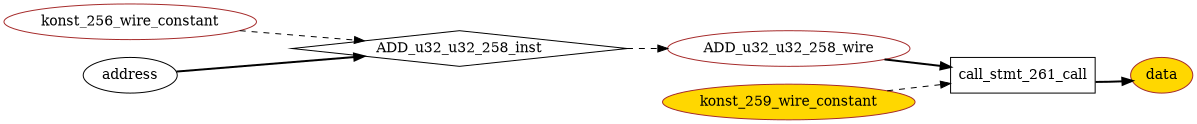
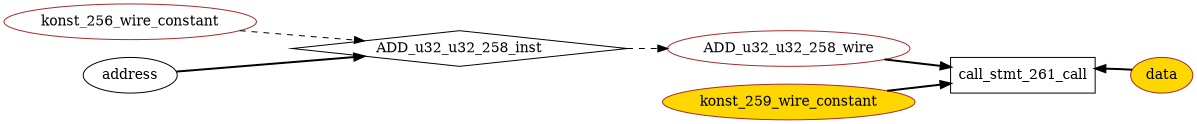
edge "call_stmt_261_call" -> "data": reversed
edge "konst_259_wire_constant" -> "call_stmt_261_call": style dashed -> bold
